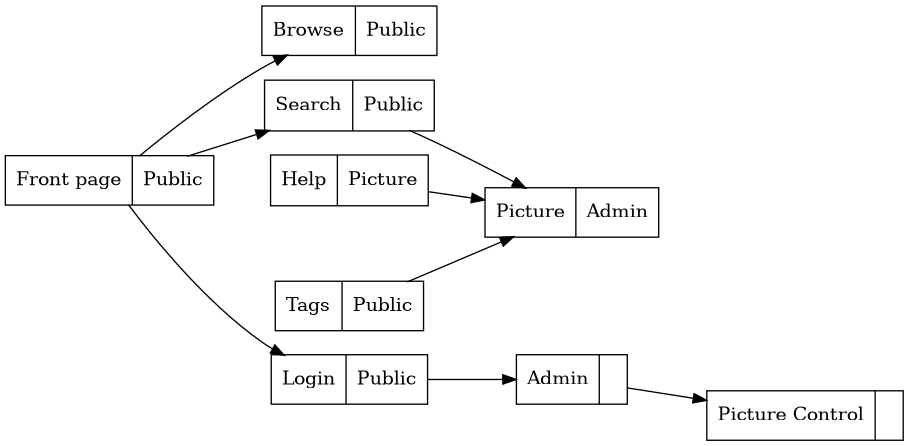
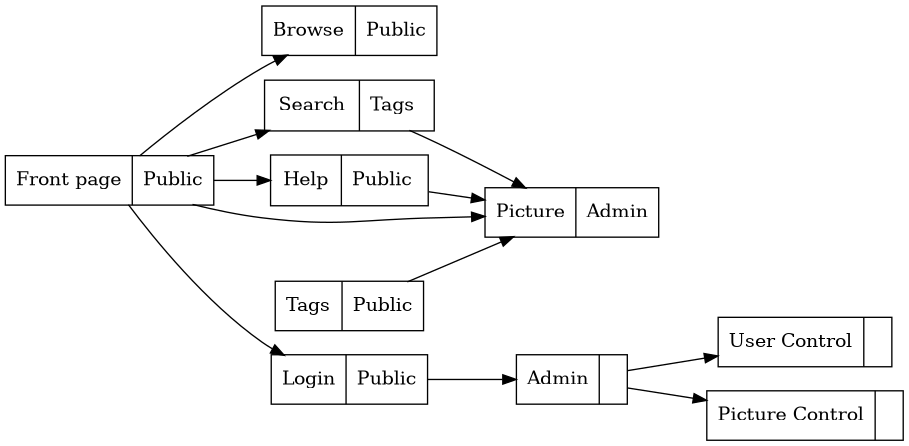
node "Search": text "Public" -> "Tags"
edge "Front page" -> "Help": added
node "Help": text "Picture" -> "Public"
edge "Front page" -> "Picture": added
node "User Control": added
